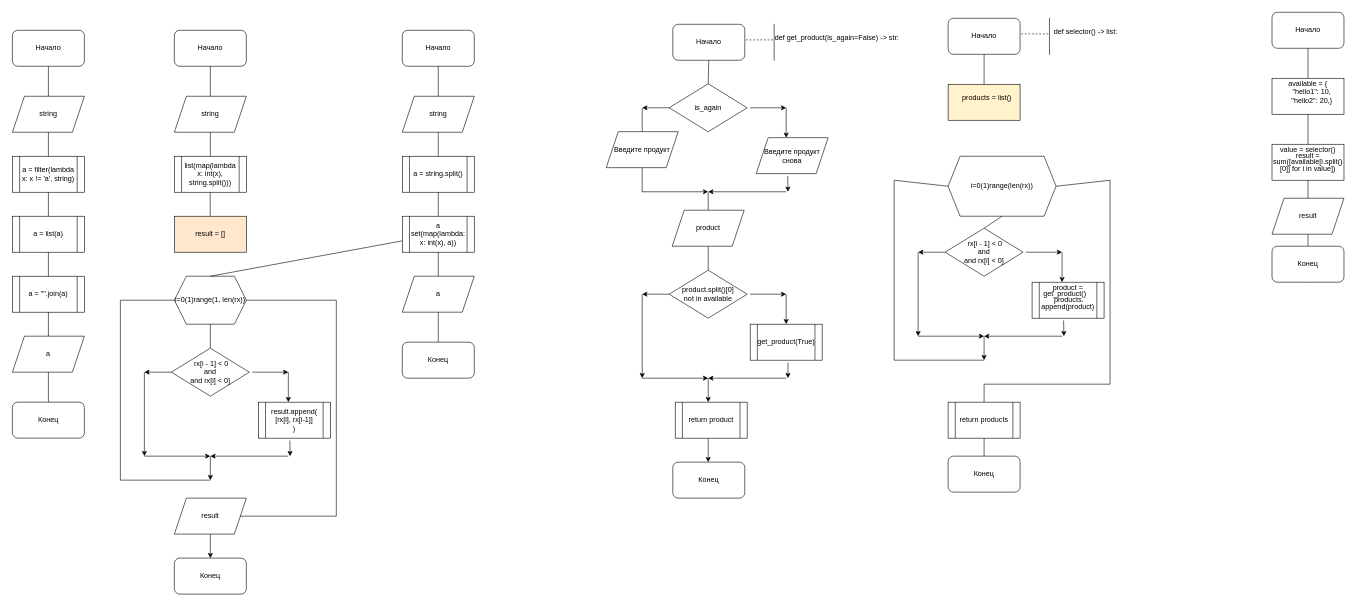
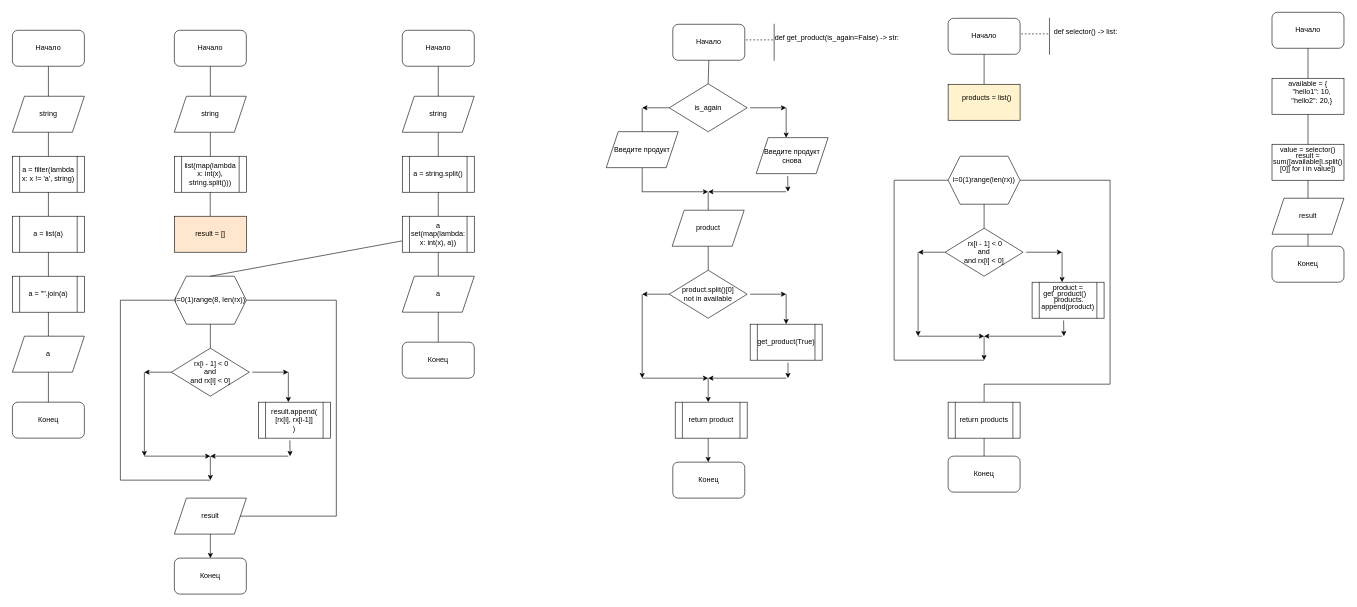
node "i=0(1)range(len(rx))": size 108x60 -> 72x48
node "i=0(1)range(1, len(rx))": label "i=0(1)range(1, len(rx))" -> "i=0(1)range(8, len(rx))"
